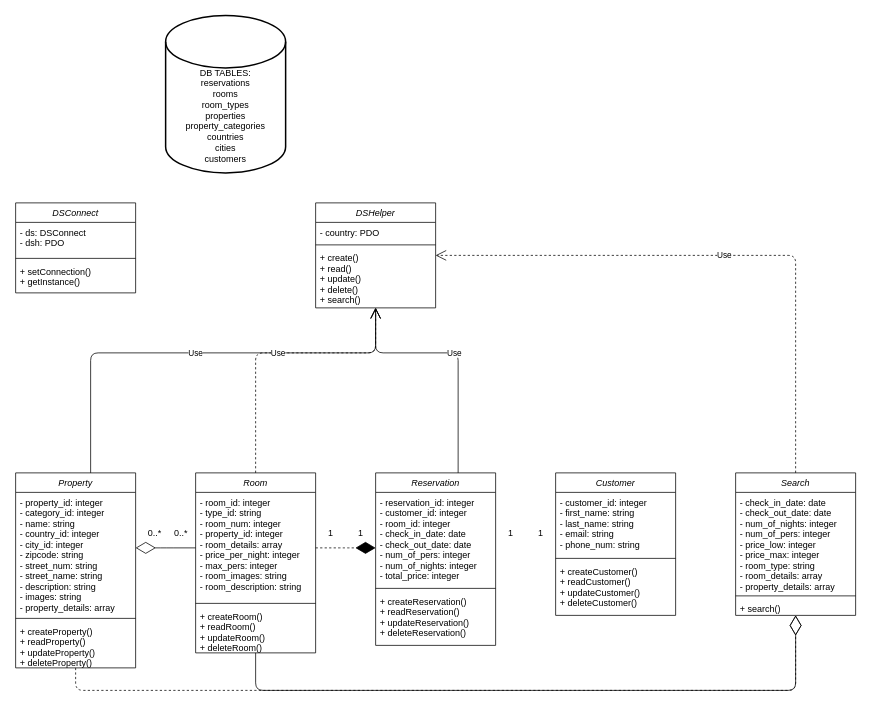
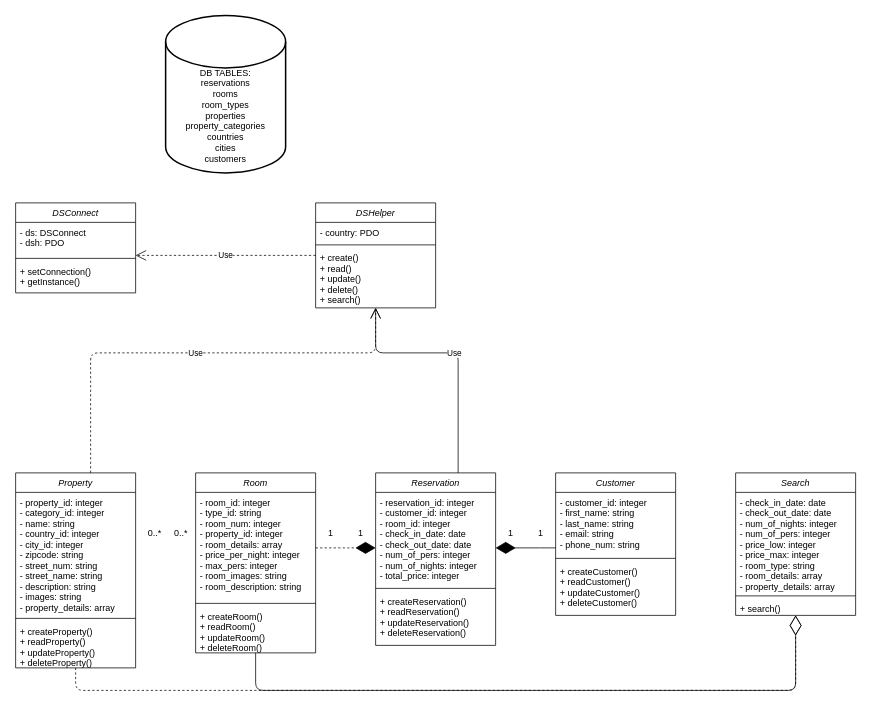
edge "DSHelper" -> "DSConnect": added, label "Use"
edge "Search" -> "DSHelper": removed, label "Use"
edge "Property" -> "DSHelper": style solid -> dashed
edge "Room" -> "DSHelper": removed, label "Use"
edge "Room" -> "Property": removed
edge "Customer" -> "Reservation": added
